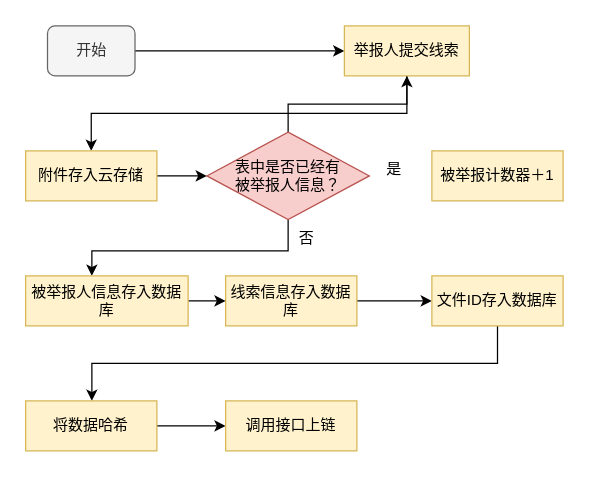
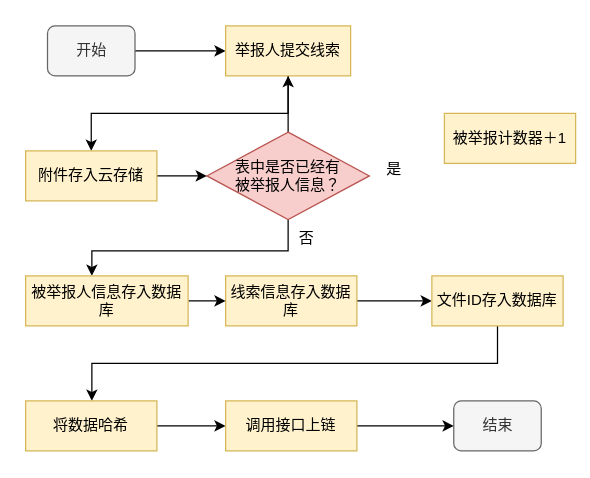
node "举报人提交线索": moved (407, 51) -> (288, 51)
node "被举报计数器＋1": moved (498, 176) -> (510, 138)
edge "调用接口上链" -> "结束": added
node "结束": added
